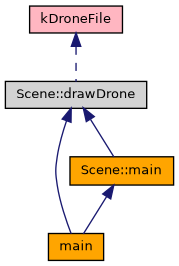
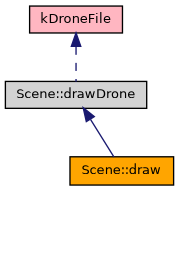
node "Scene::main": label "Scene::main" -> "Scene::draw"
node "main": removed
